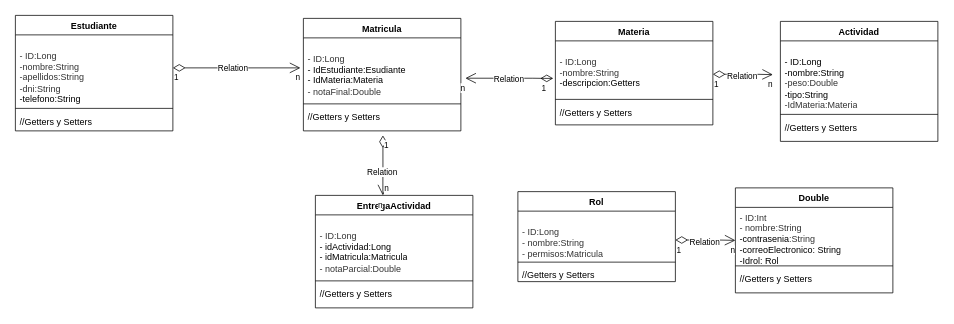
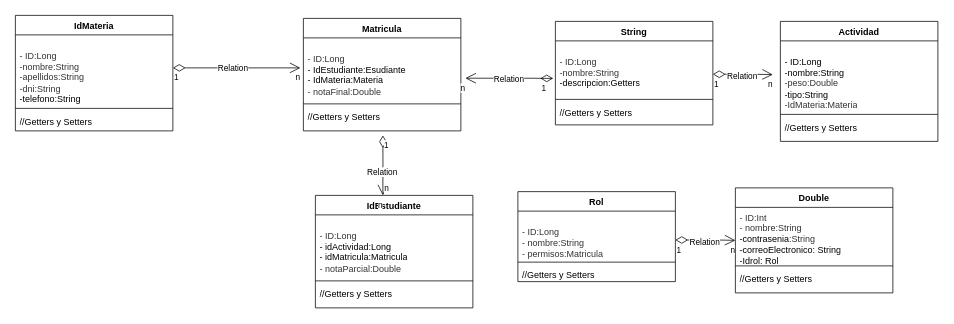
node "Estudiante": label "Estudiante" -> "IdMateria"
node "Materia": label "Materia" -> "String"
node "EntregaActividad": label "EntregaActividad" -> "IdEstudiante"
